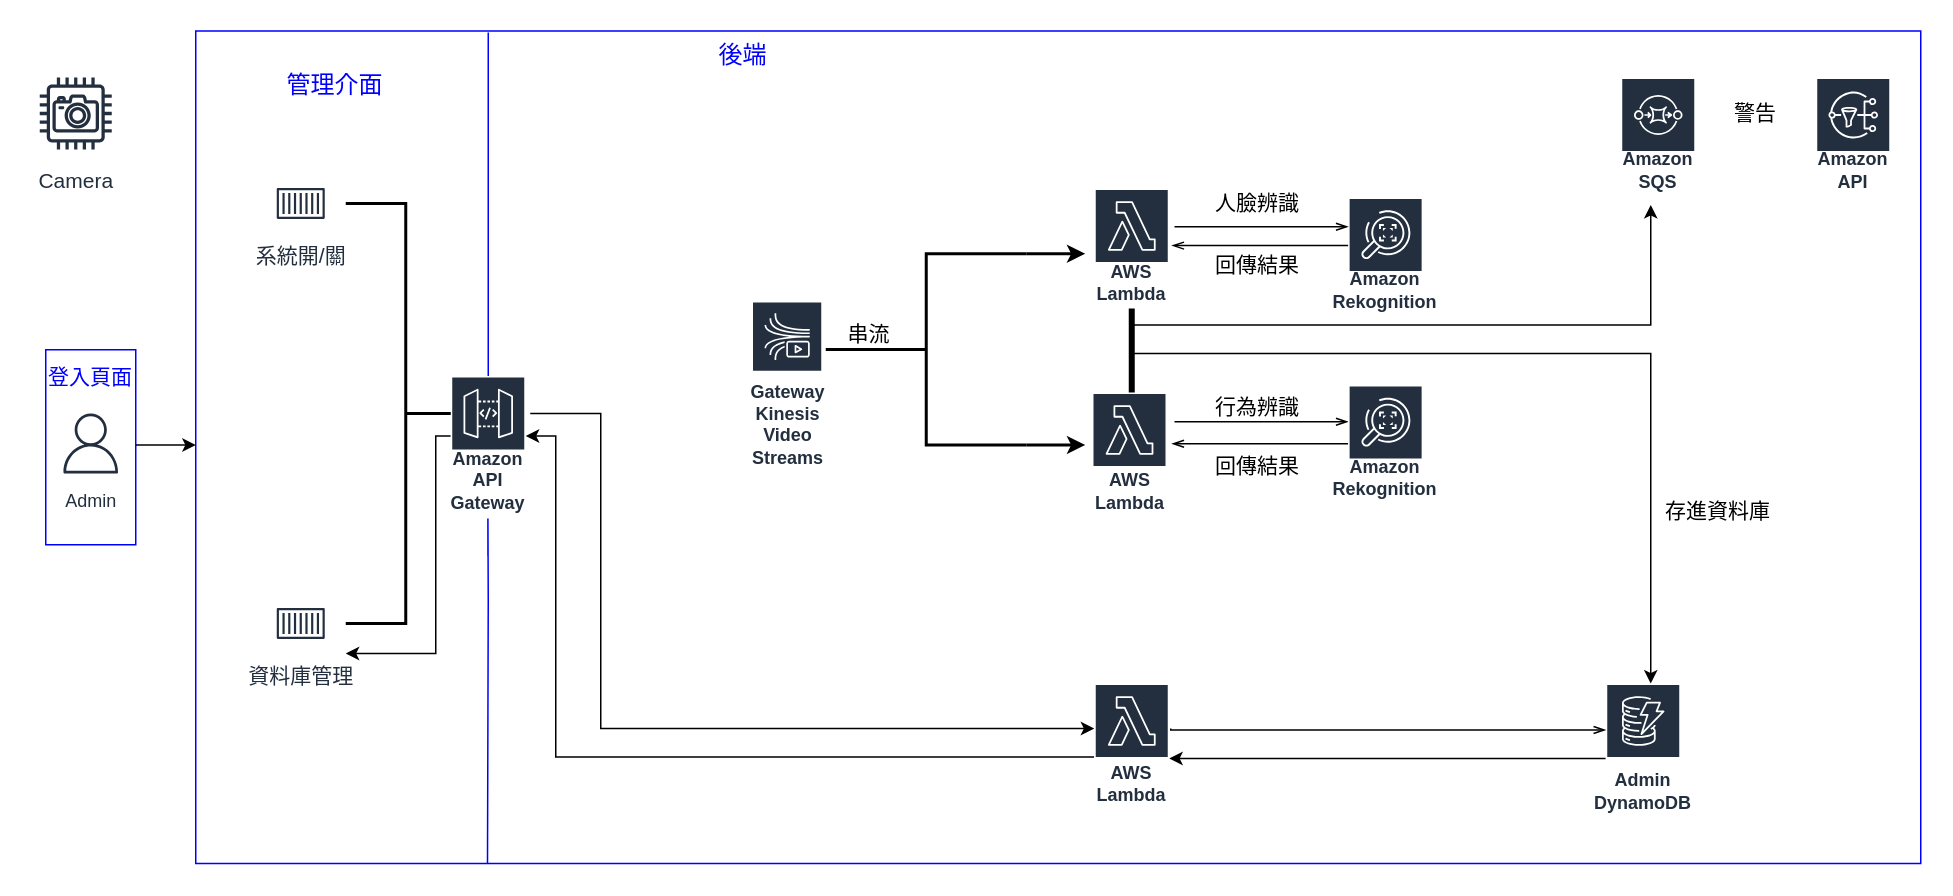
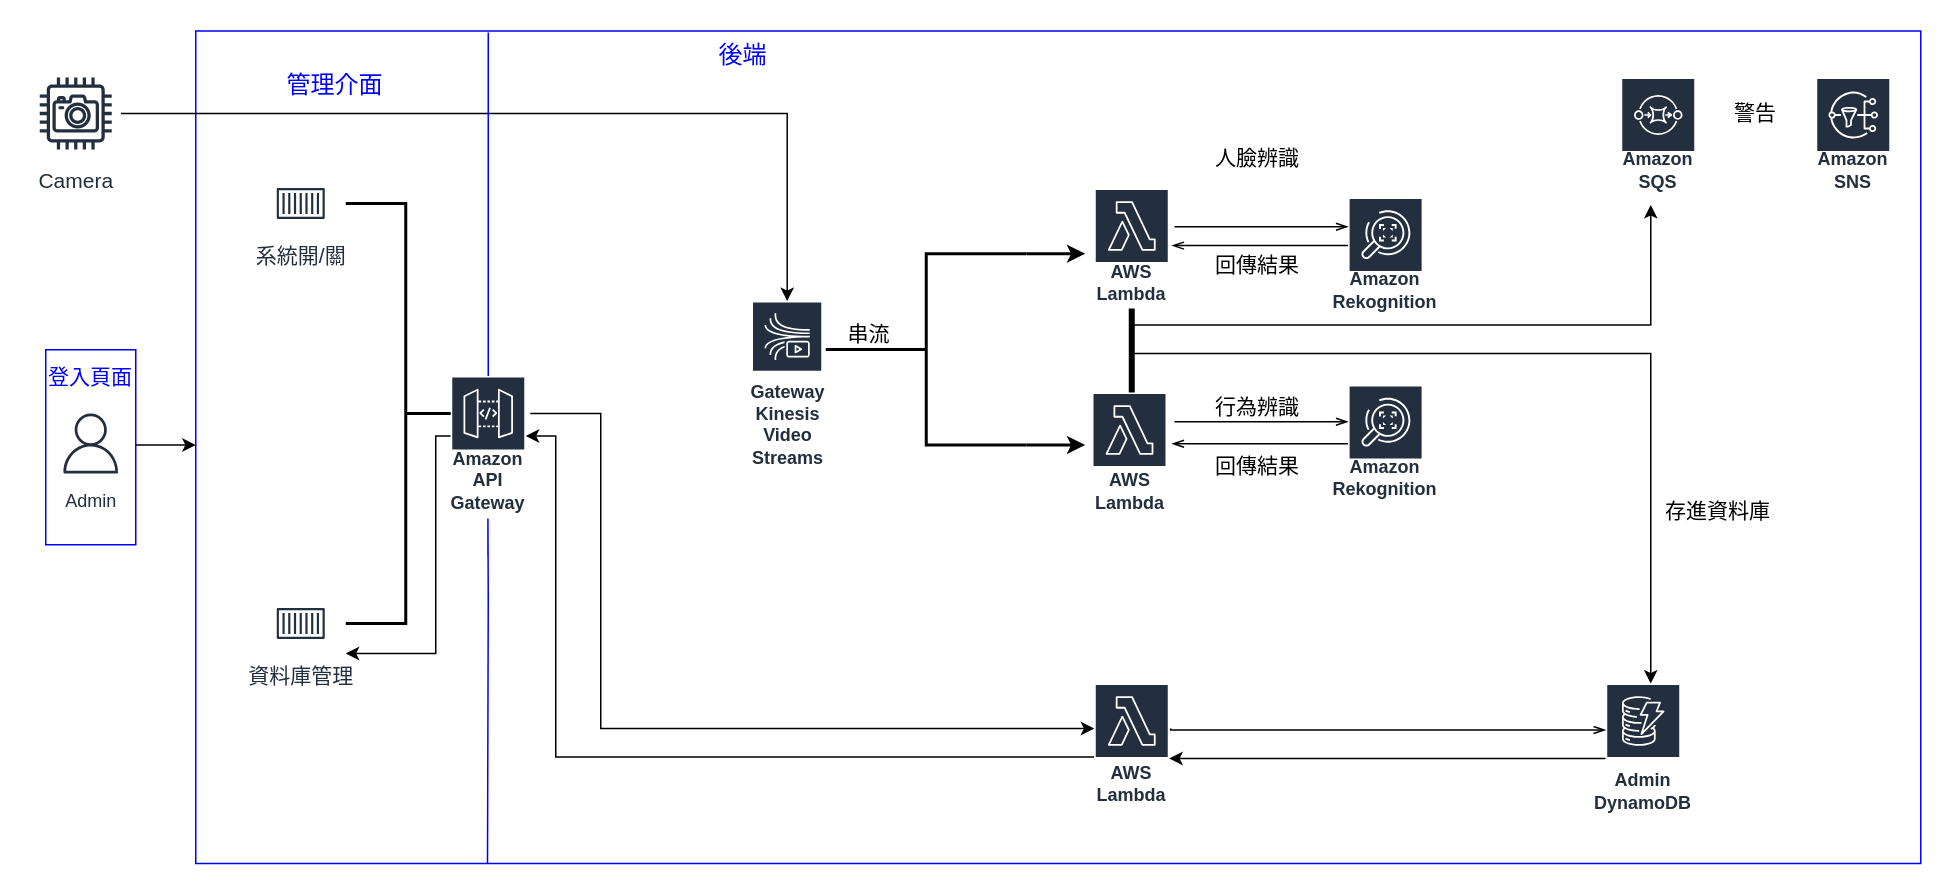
edge "Camera" -> "Gateway Kinesis Video Streams": added
node "Amazon API": label "Amazon API" -> "Amazon SNS"
node "人臉辨識": moved (1257, 203) -> (1257, 158)
